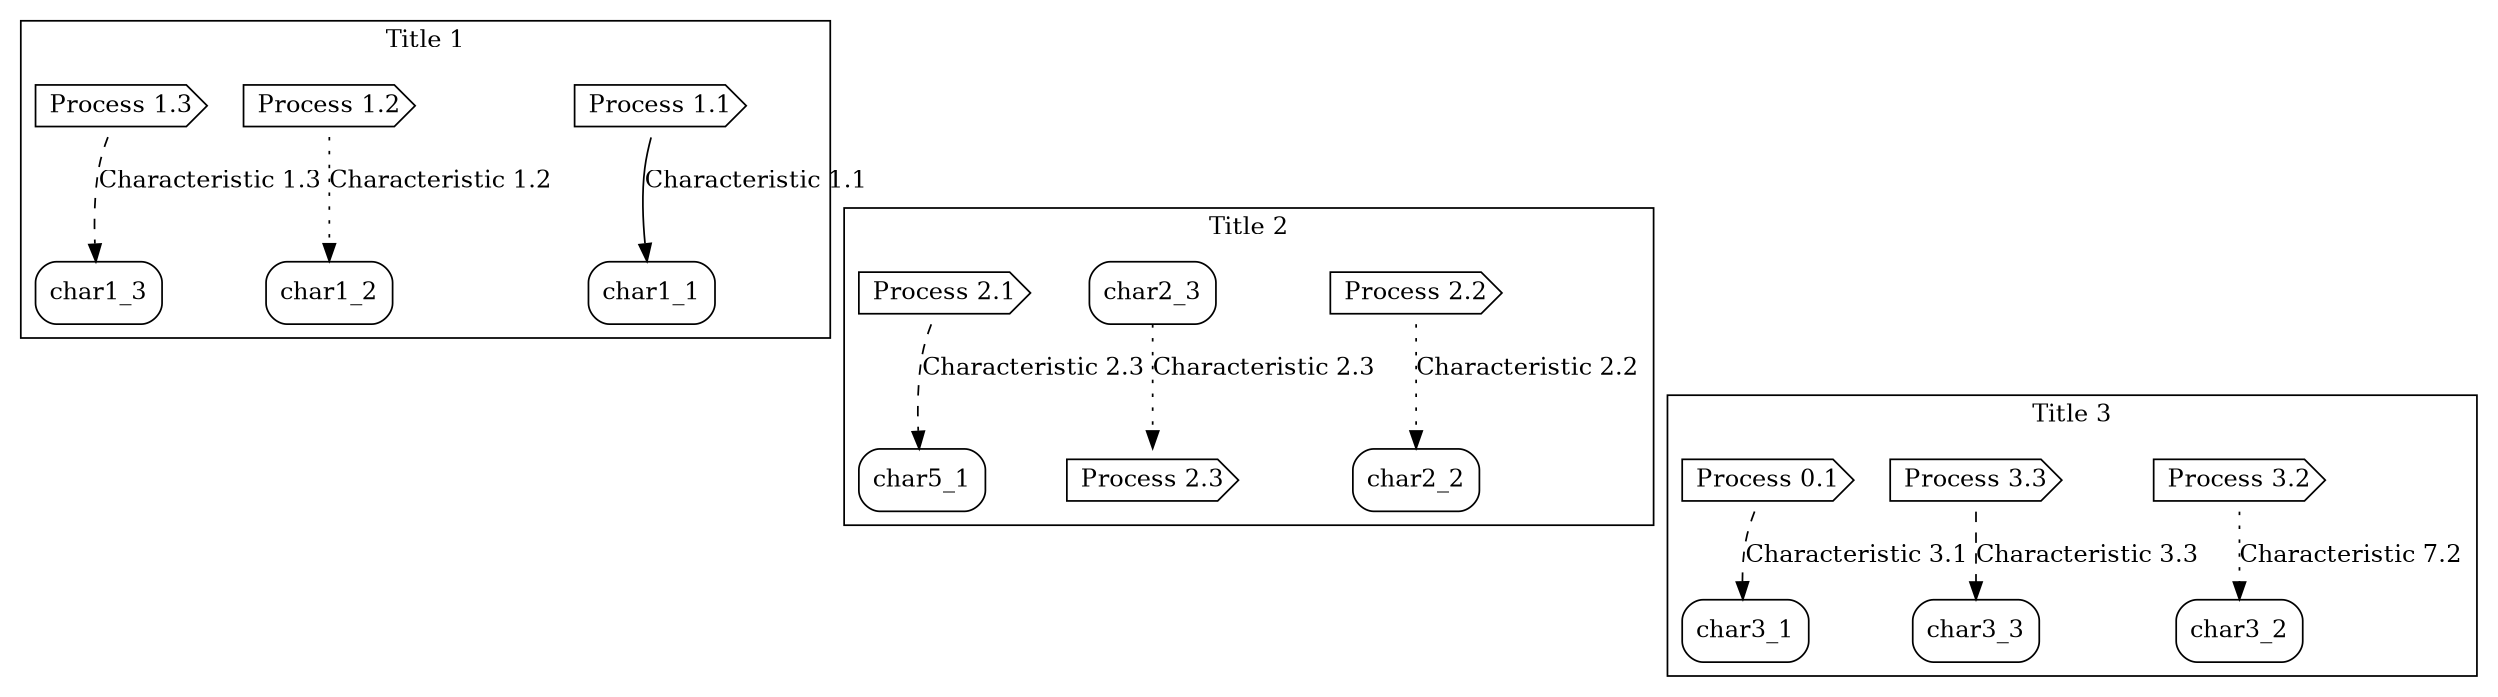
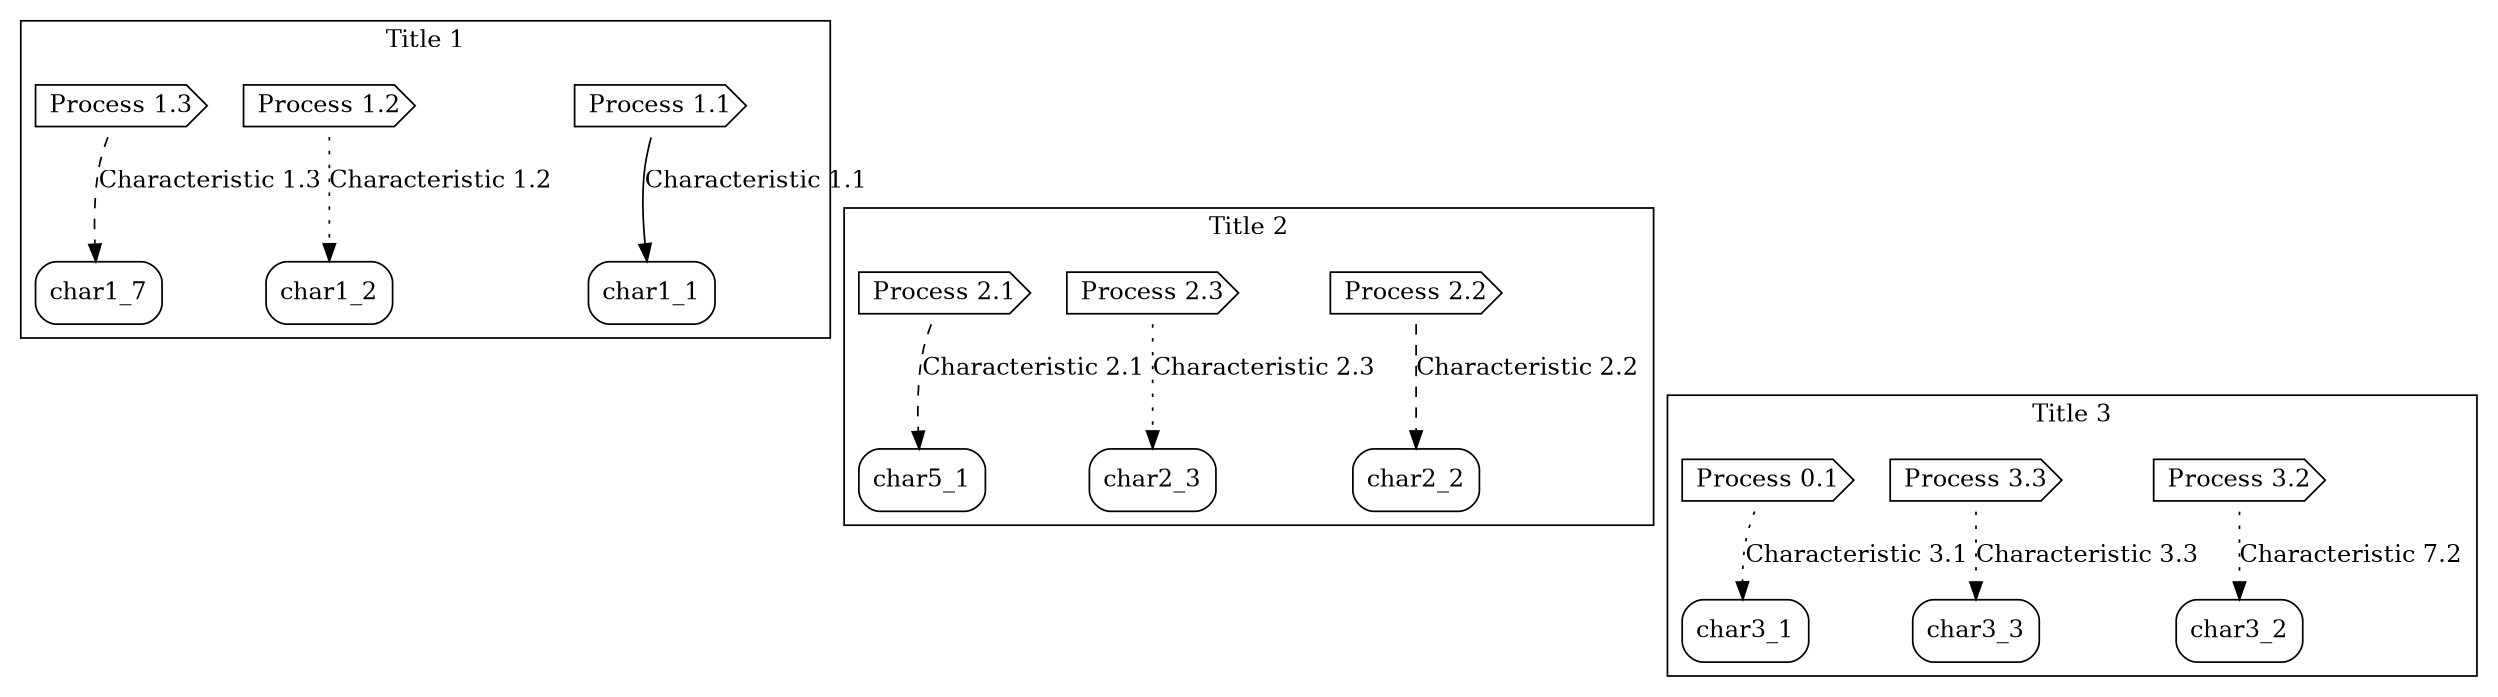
node "char1_3": label "char1_3" -> "char1_7"
edge "Process 2.1" -> "char5_1": label "Characteristic 2.3" -> "Characteristic 2.1"
edge "char2_3" -> "Process 2.3": reversed
edge "Process 2.2" -> "char2_2": style dotted -> dashed
edge "Process 0.1" -> "char3_1": style dashed -> dotted
edge "Process 3.3" -> "char3_3": style dashed -> dotted
